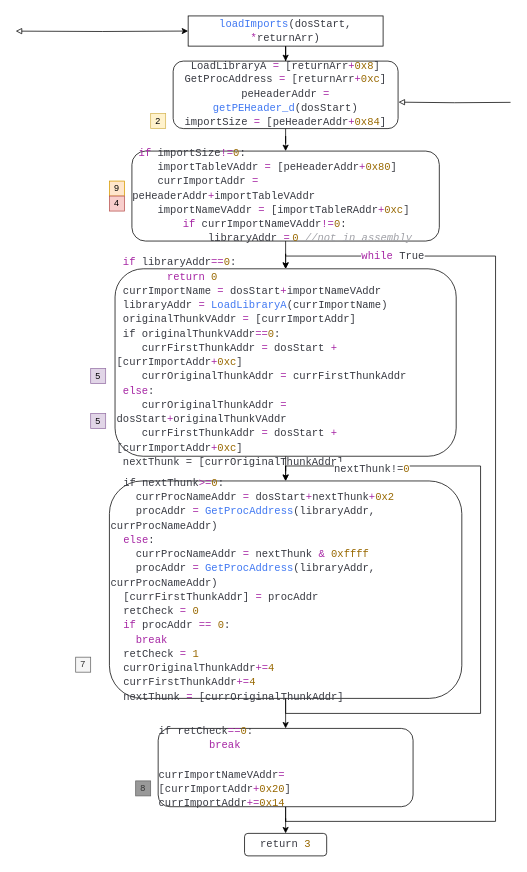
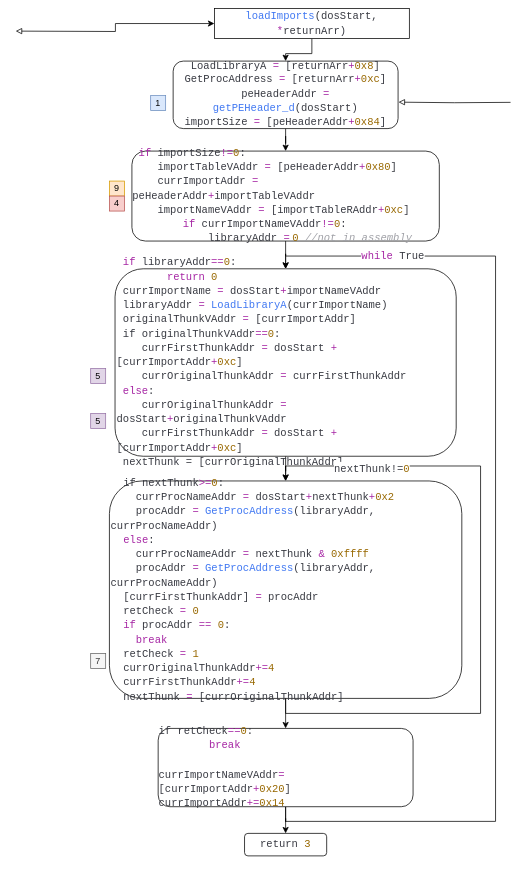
node "loadImports(dosStart, *returnArr)": moved (285, 31) -> (312, 24)
node "1": added
node "2": removed
node "7": moved (83, 665) -> (98, 661)
node "8": removed
